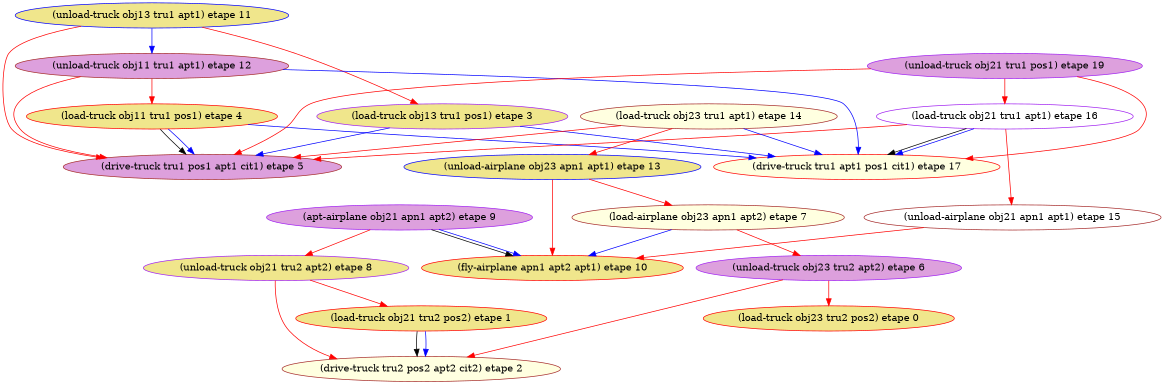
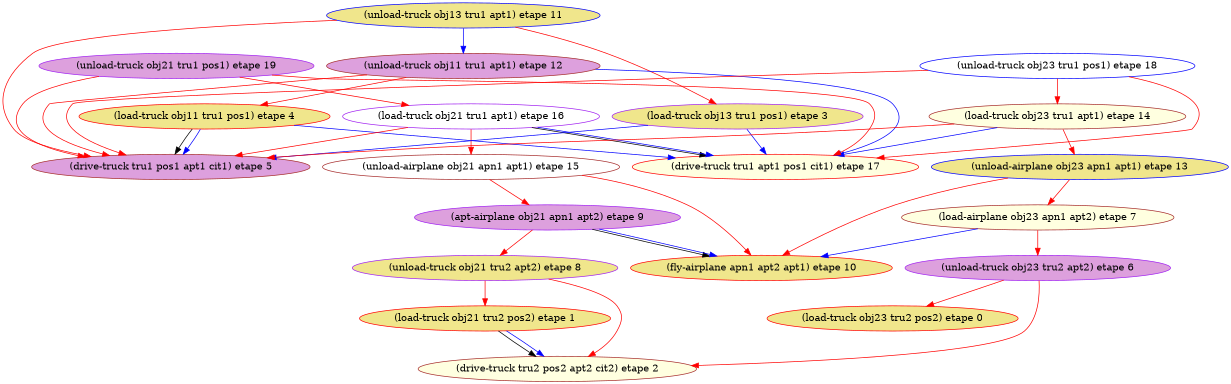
node "(unload-truck obj23 tru1 pos1) etape 18": added
edge "(unload-airplane obj21 apn1 apt1) etape 15" -> "(apt-airplane obj21 apn1 apt2) etape 9": added
